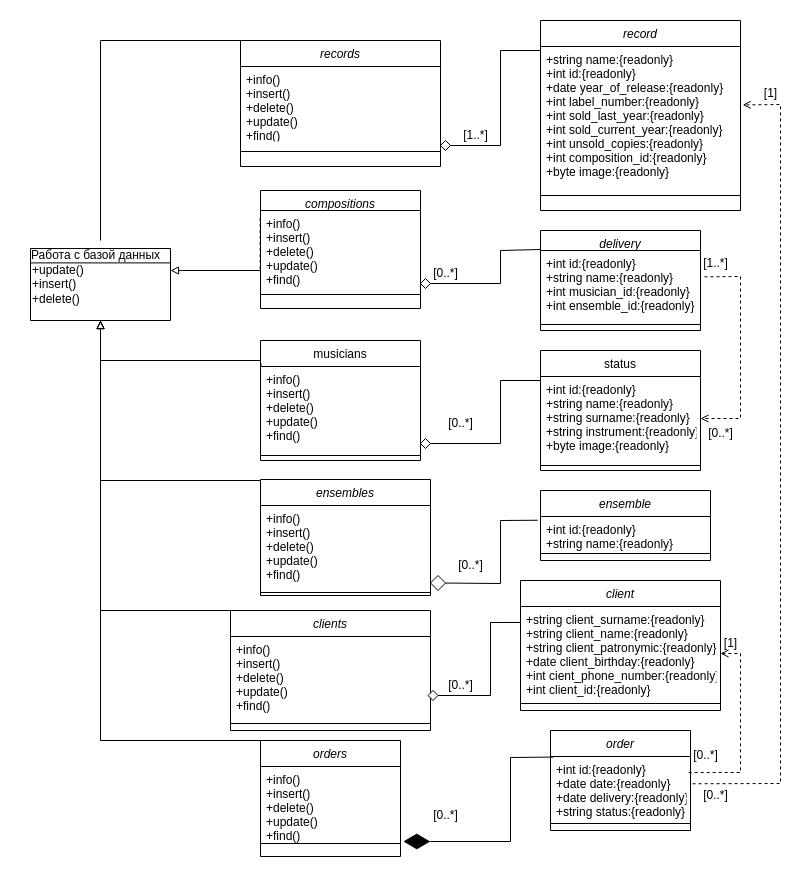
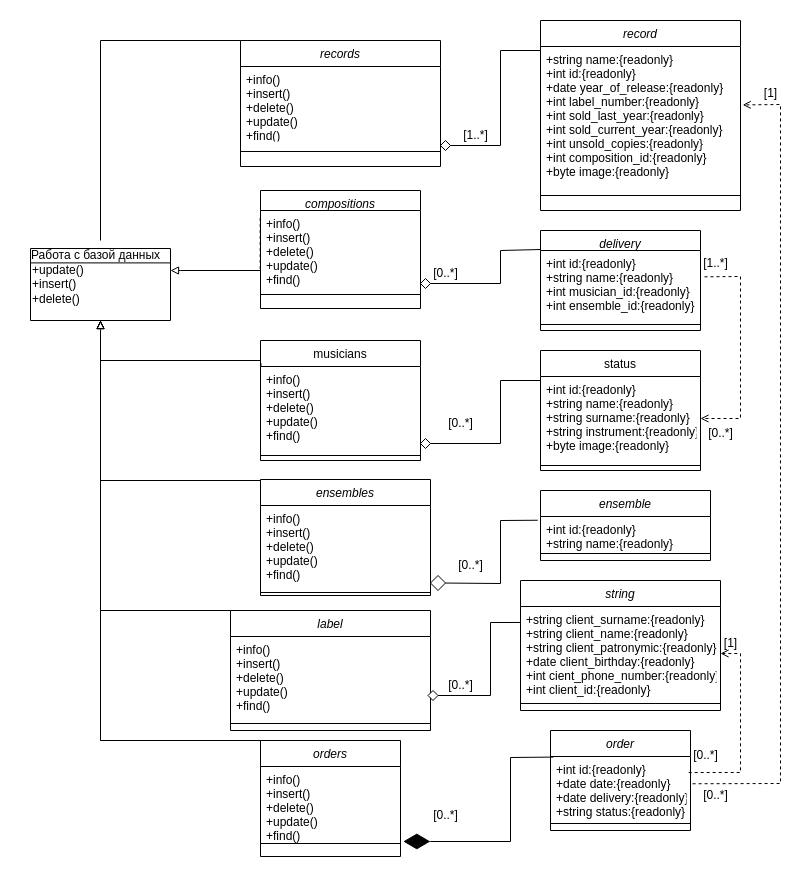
node "client": label "client" -> "string"
node "clients": label "clients" -> "label"
